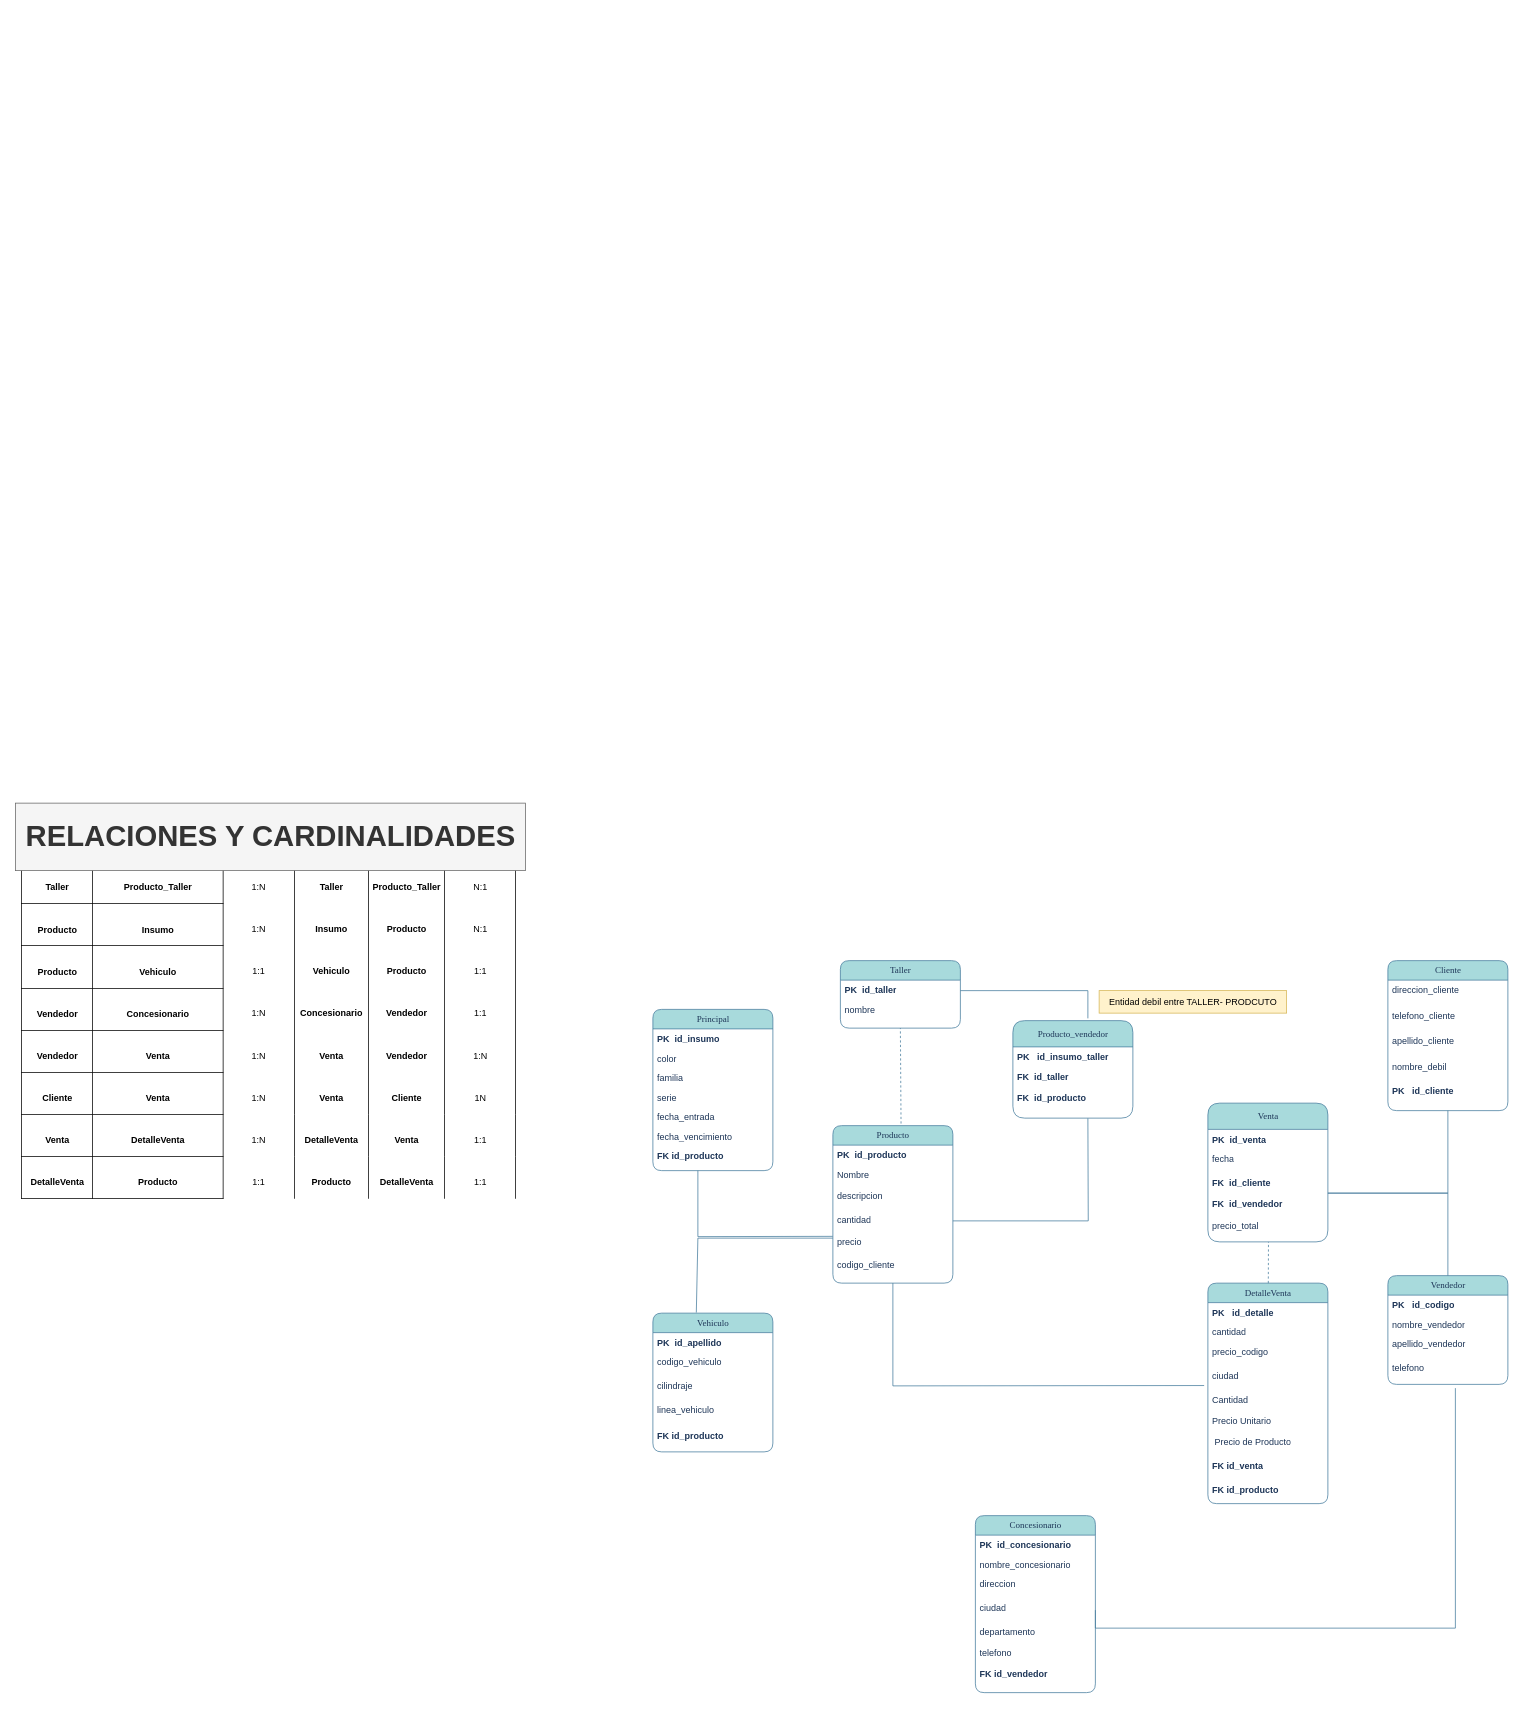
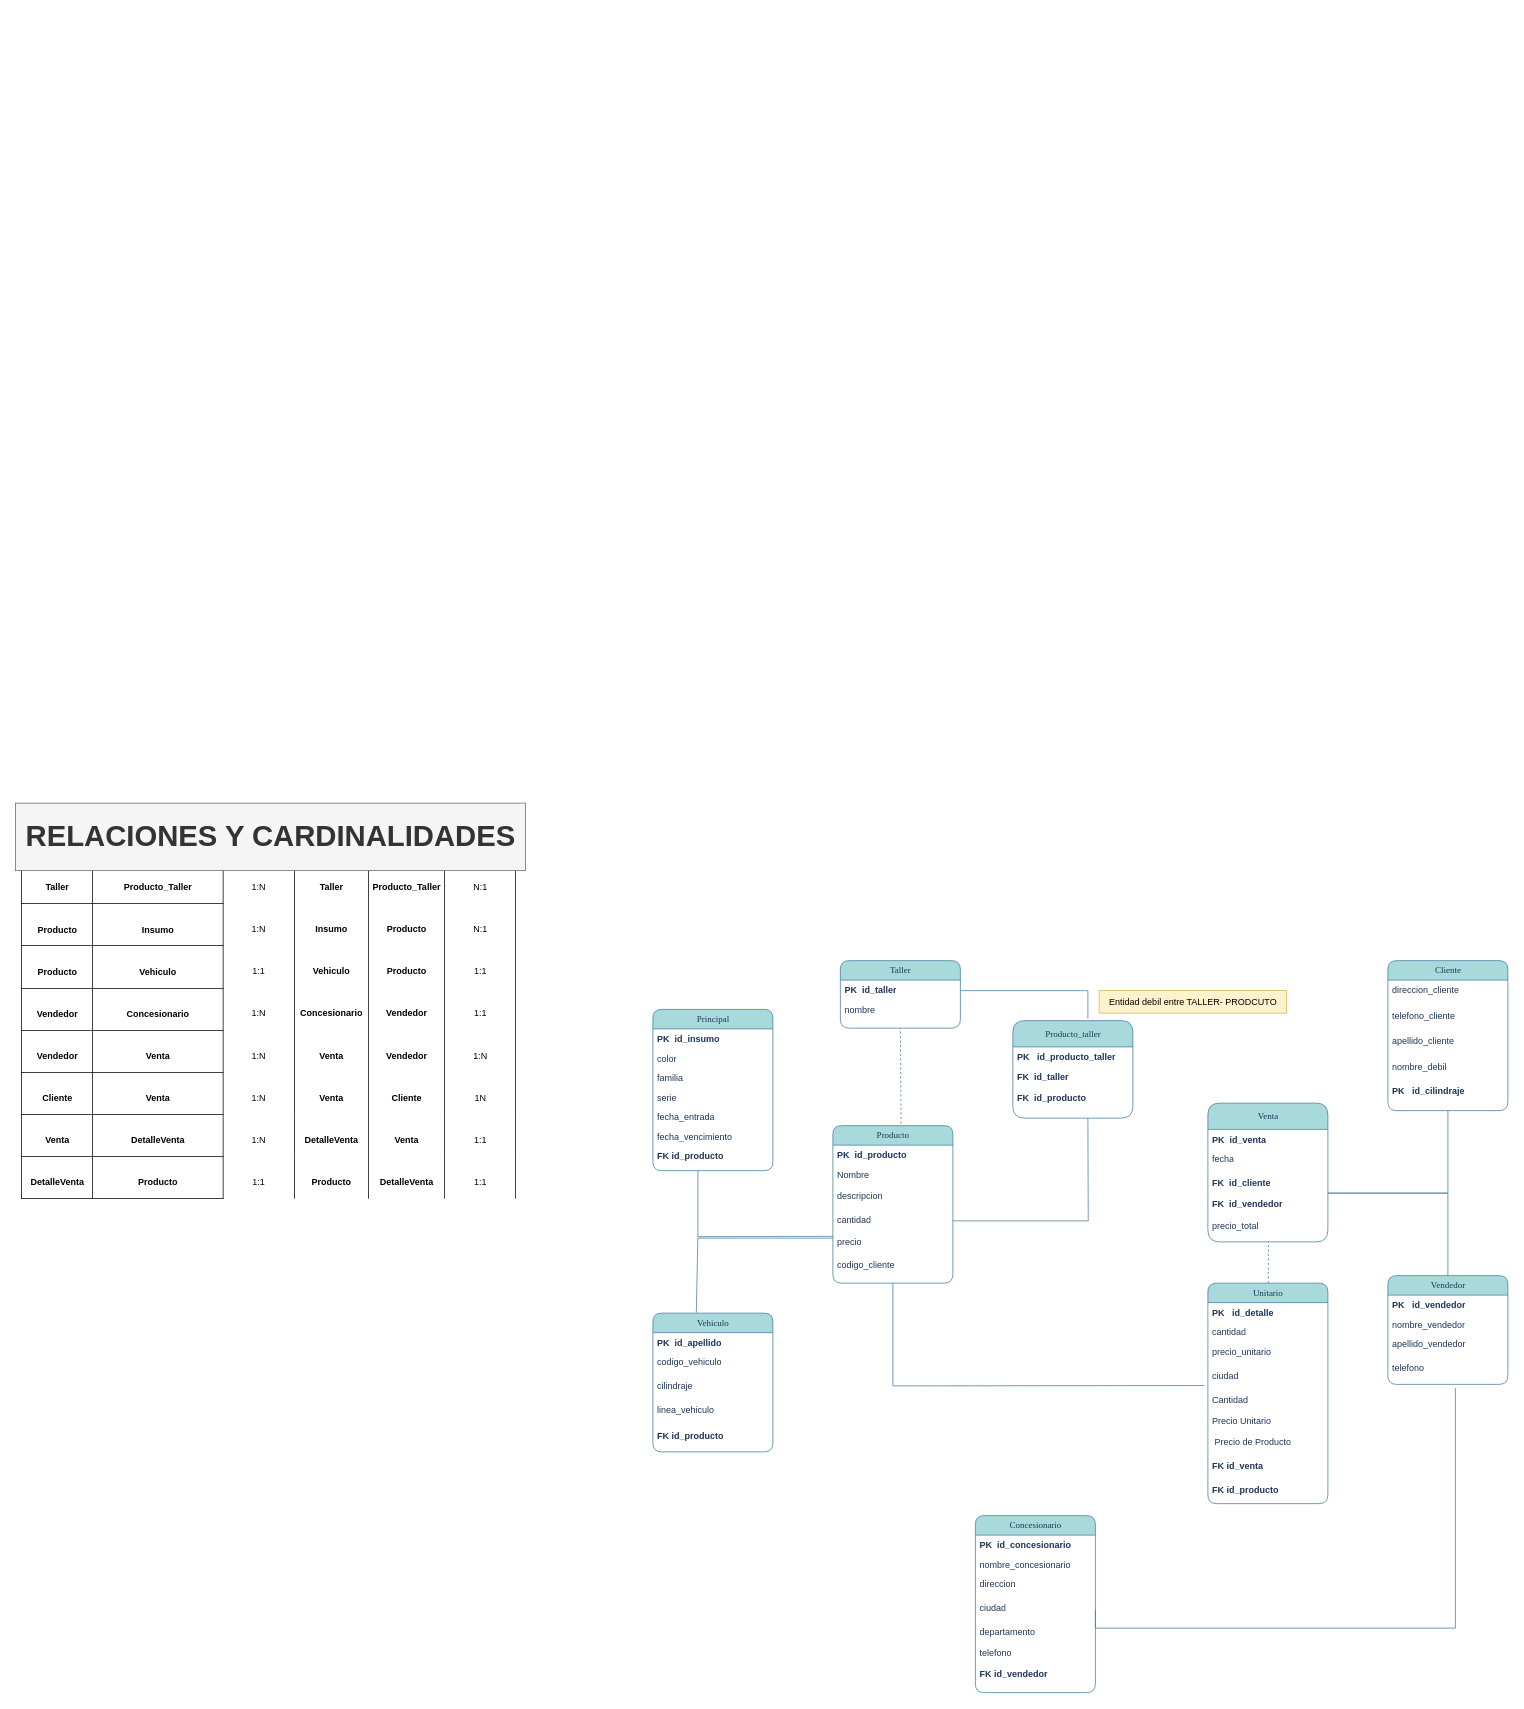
node "Producto_vendedor": label "Producto_vendedor" -> "Producto_taller"
node "PK id_insumo_taller": label "PK id_insumo_taller" -> "PK id_producto_taller"
node "PK id_cliente": label "PK id_cliente" -> "PK id_cilindraje"
node "DetalleVenta": label "DetalleVenta" -> "Unitario"
node "PK id_codigo": label "PK id_codigo" -> "PK id_vendedor"
node "precio_codigo": label "precio_codigo" -> "precio_unitario"
